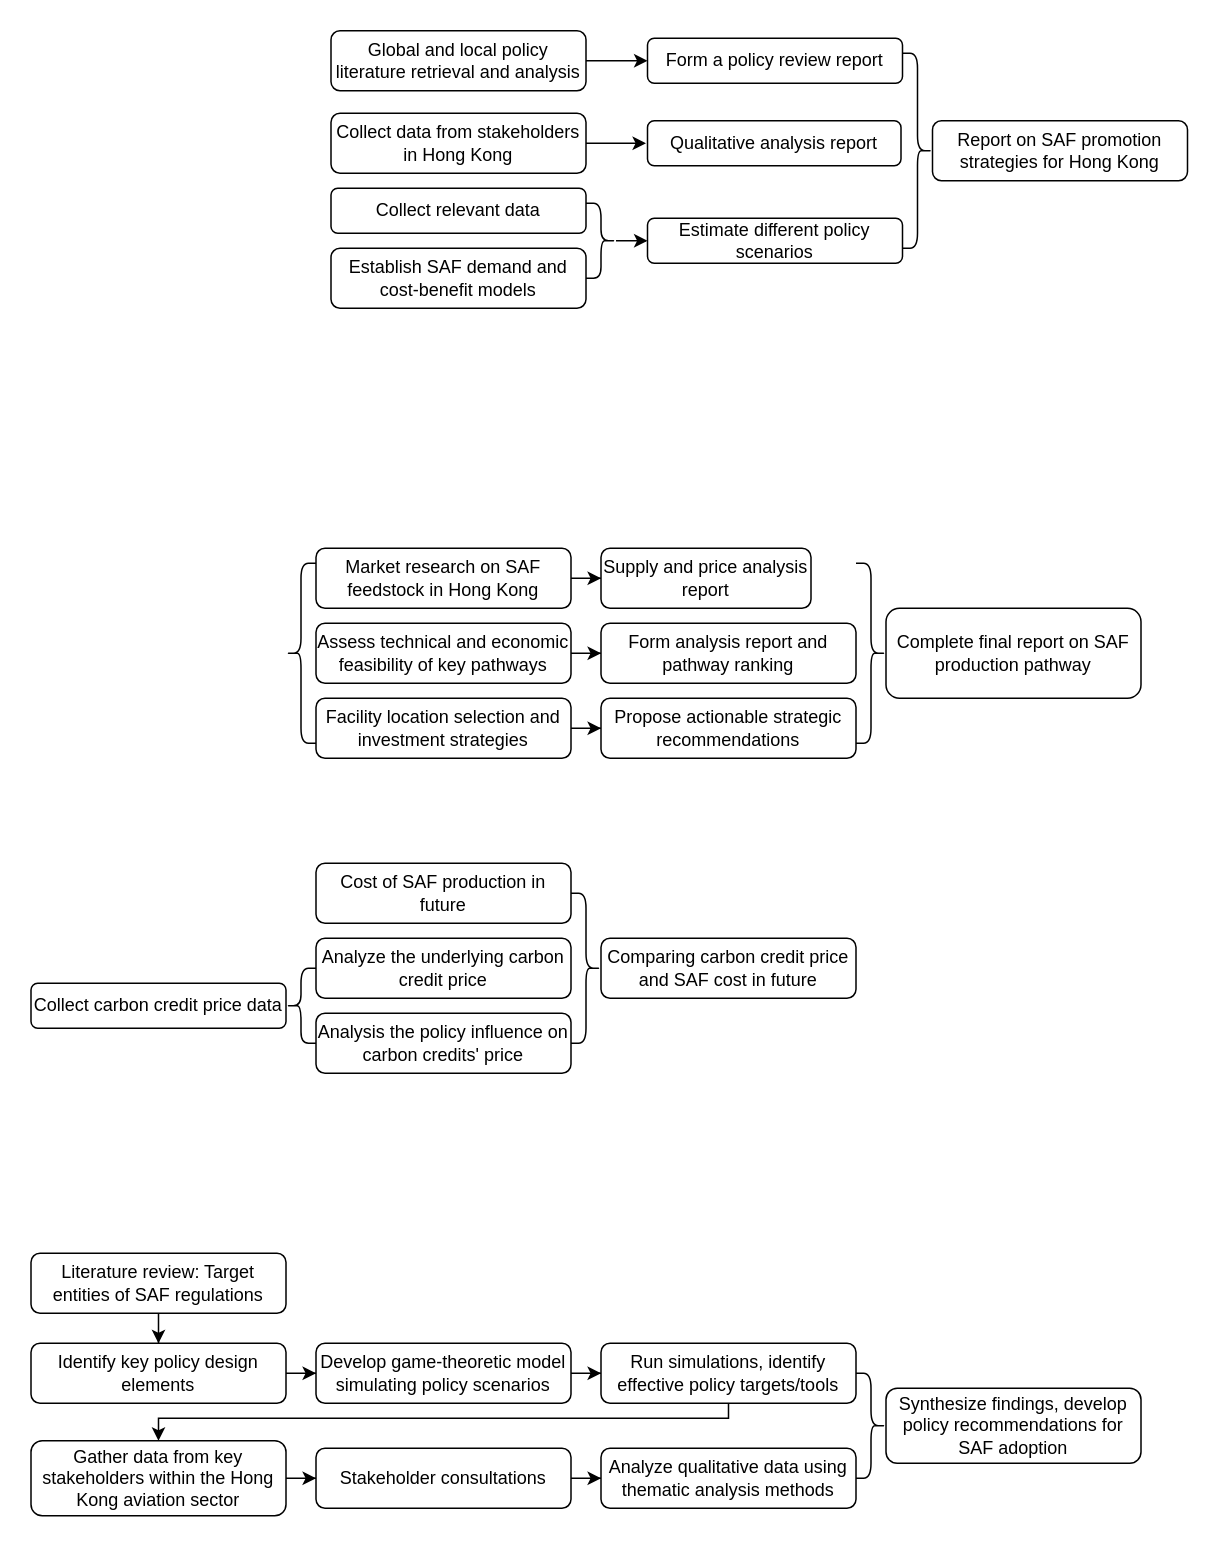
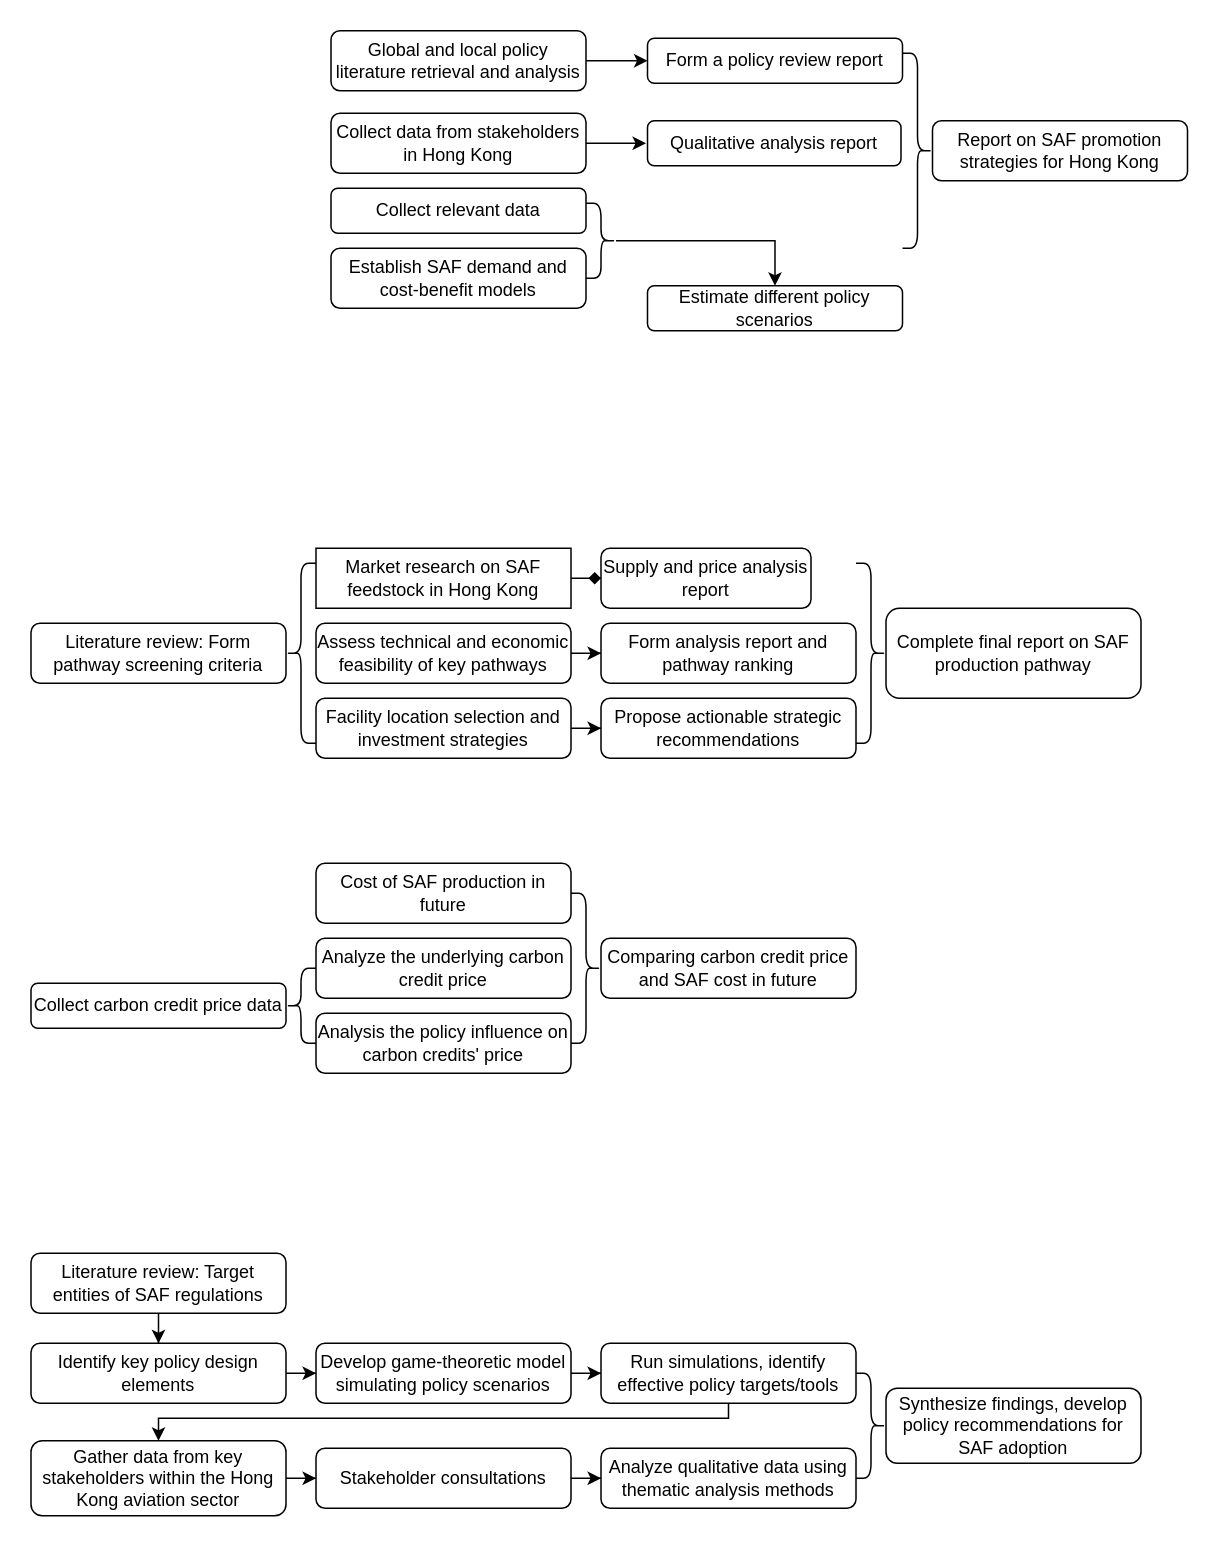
node "Estimate different policy scenarios": moved (775, 241) -> (775, 308)
node "Market research on SAF feedstock in Hong Kong": shape rounded rectangle -> rectangle
edge "Market research on SAF feedstock in Hong Kong" -> "Supply and price analysis report": arrowhead classic -> diamond
node "Literature review: Form pathway screening criteria": added
